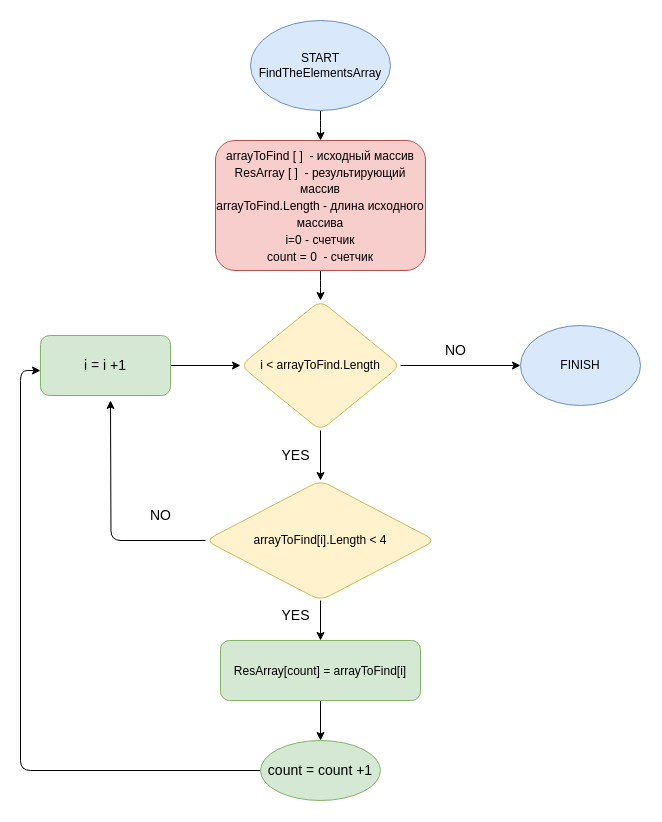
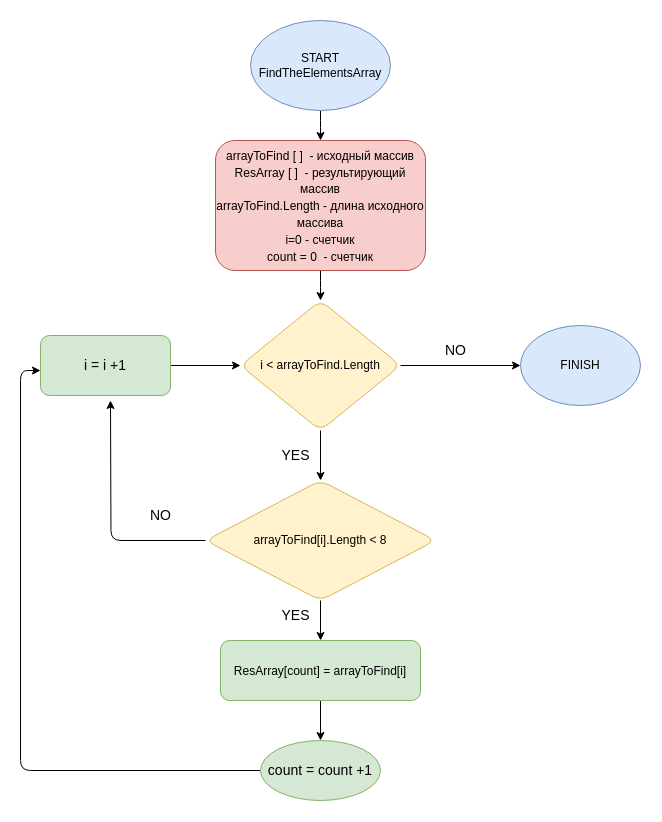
node "arrayToFind[i].Length < 4": label "arrayToFind[i].Length < 4" -> "arrayToFind[i].Length < 8"
